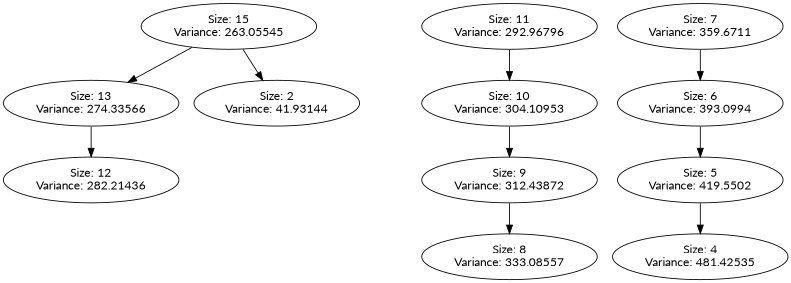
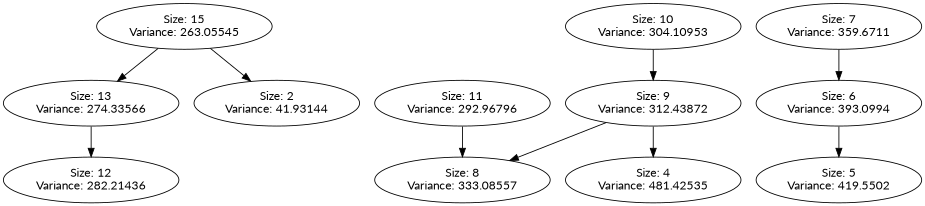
edge "Size: 11 Variance: 292.96796" -> "Size: 10 Variance: 304.10953": now "Size: 11 Variance: 292.96796" -> "Size: 8 Variance: 333.08557"
edge "Size: 5 Variance: 419.5502" -> "Size: 4 Variance: 481.42535": now "Size: 9 Variance: 312.43872" -> "Size: 4 Variance: 481.42535"
